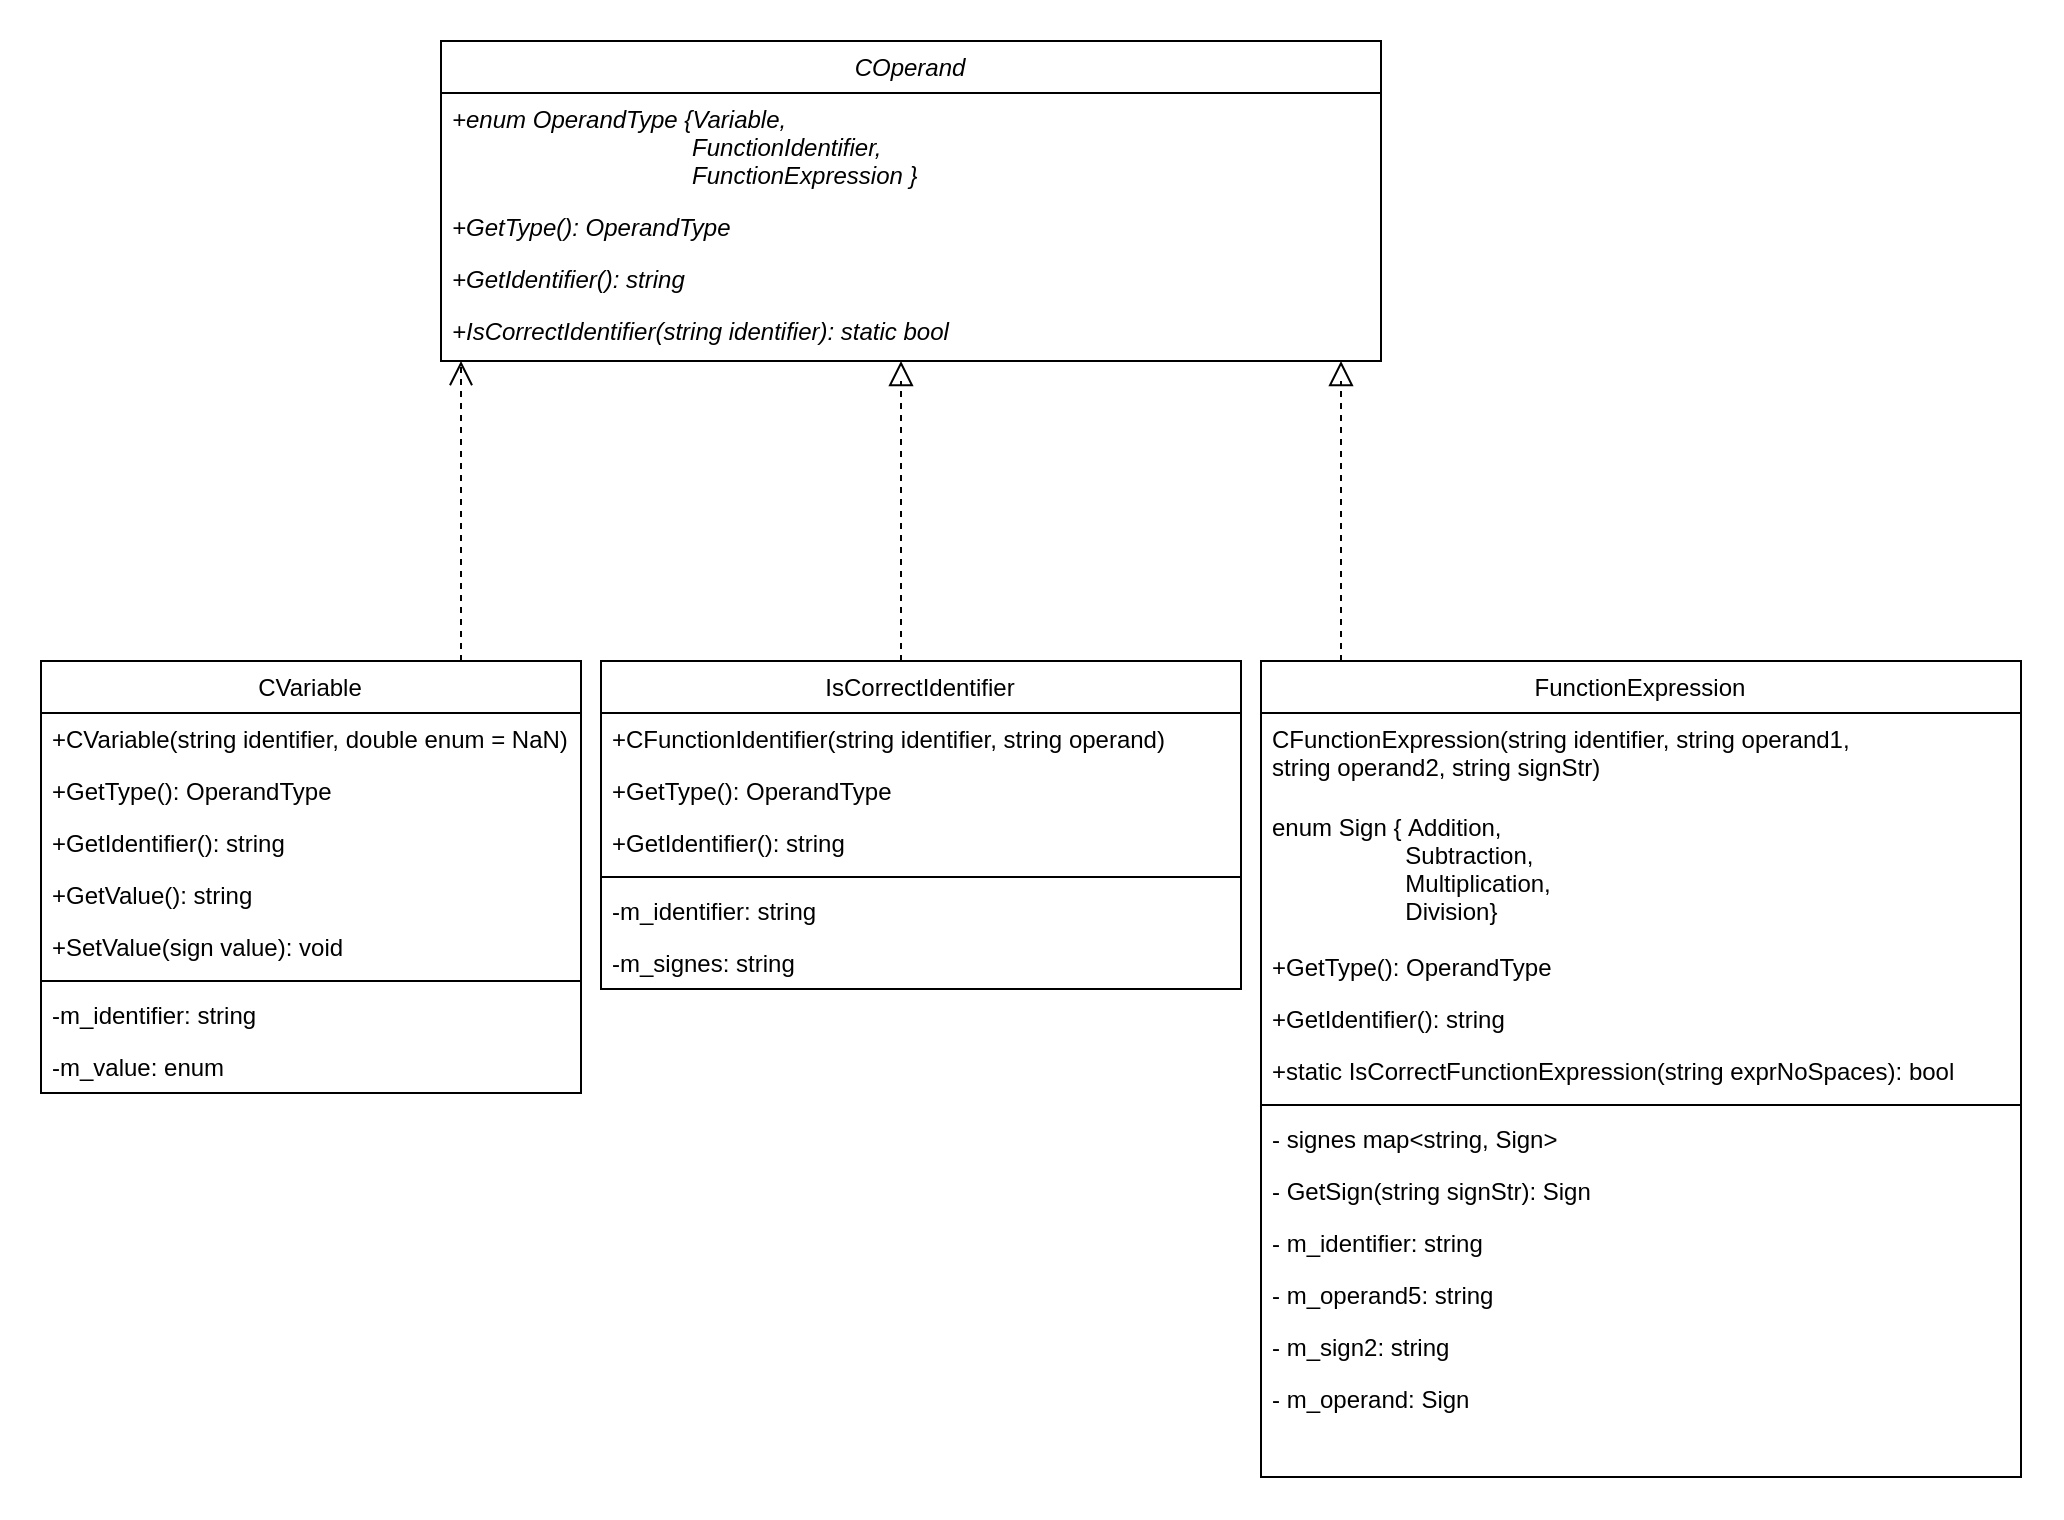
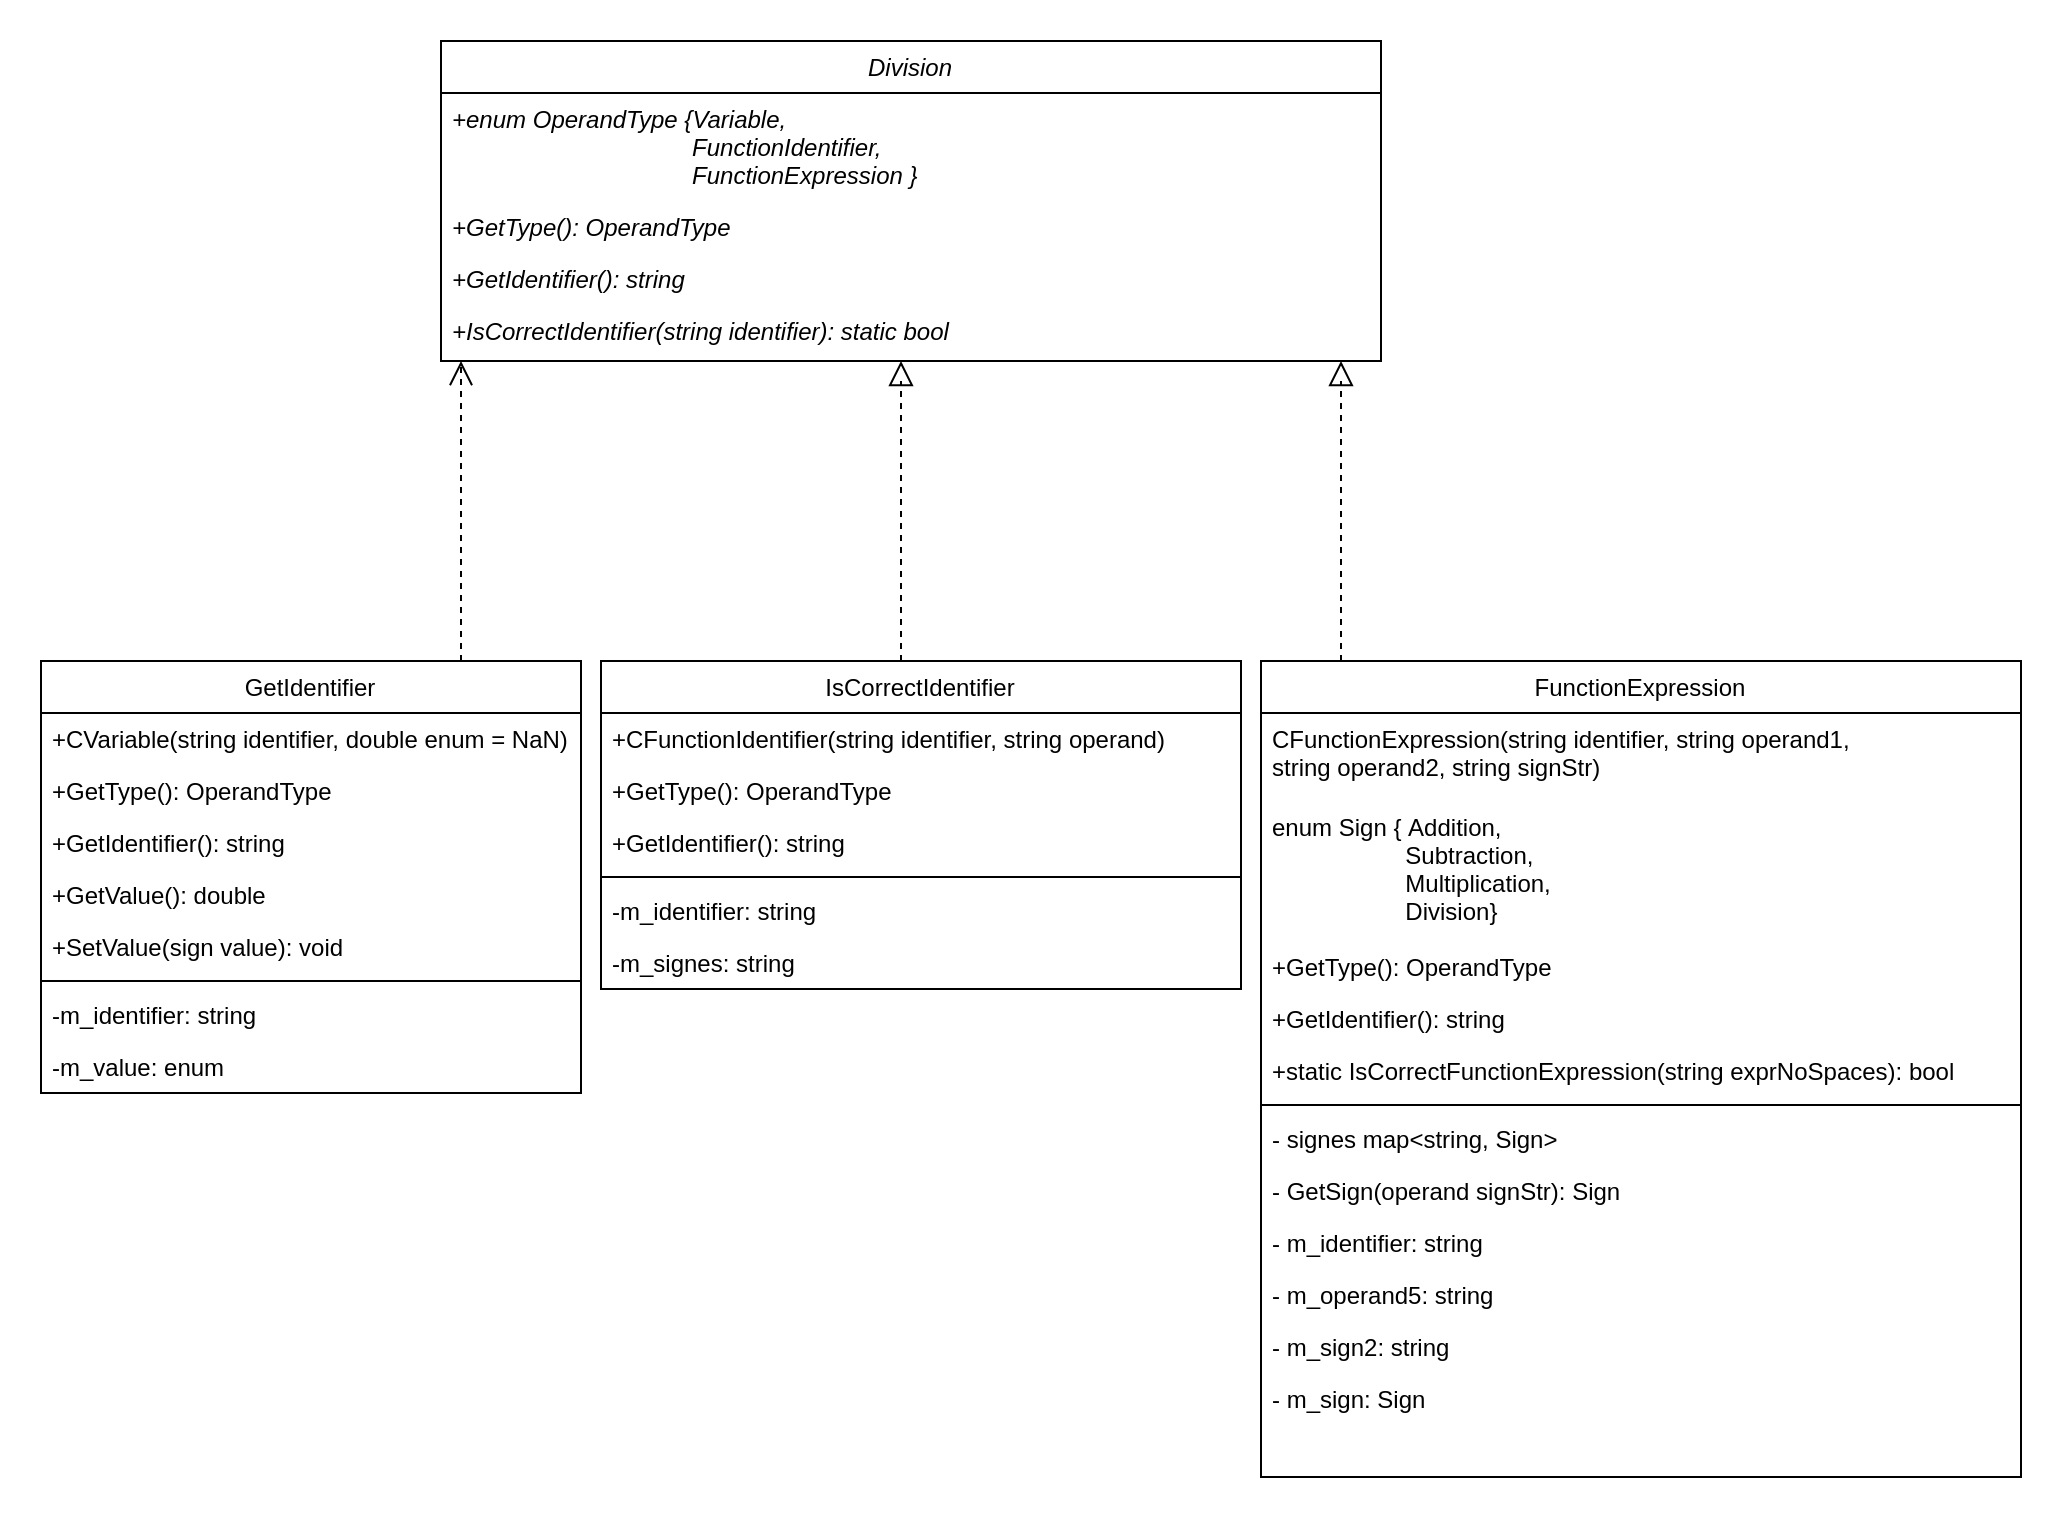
node "COperand": label "COperand" -> "Division"
node "CVariable": label "CVariable" -> "GetIdentifier"
node "+GetValue(): string": label "+GetValue(): string" -> "+GetValue(): double"
node "- GetSign(string signStr): Sign": label "- GetSign(string signStr): Sign" -> "- GetSign(operand signStr): Sign"
node "- m_operand: Sign": label "- m_operand: Sign" -> "- m_sign: Sign"
